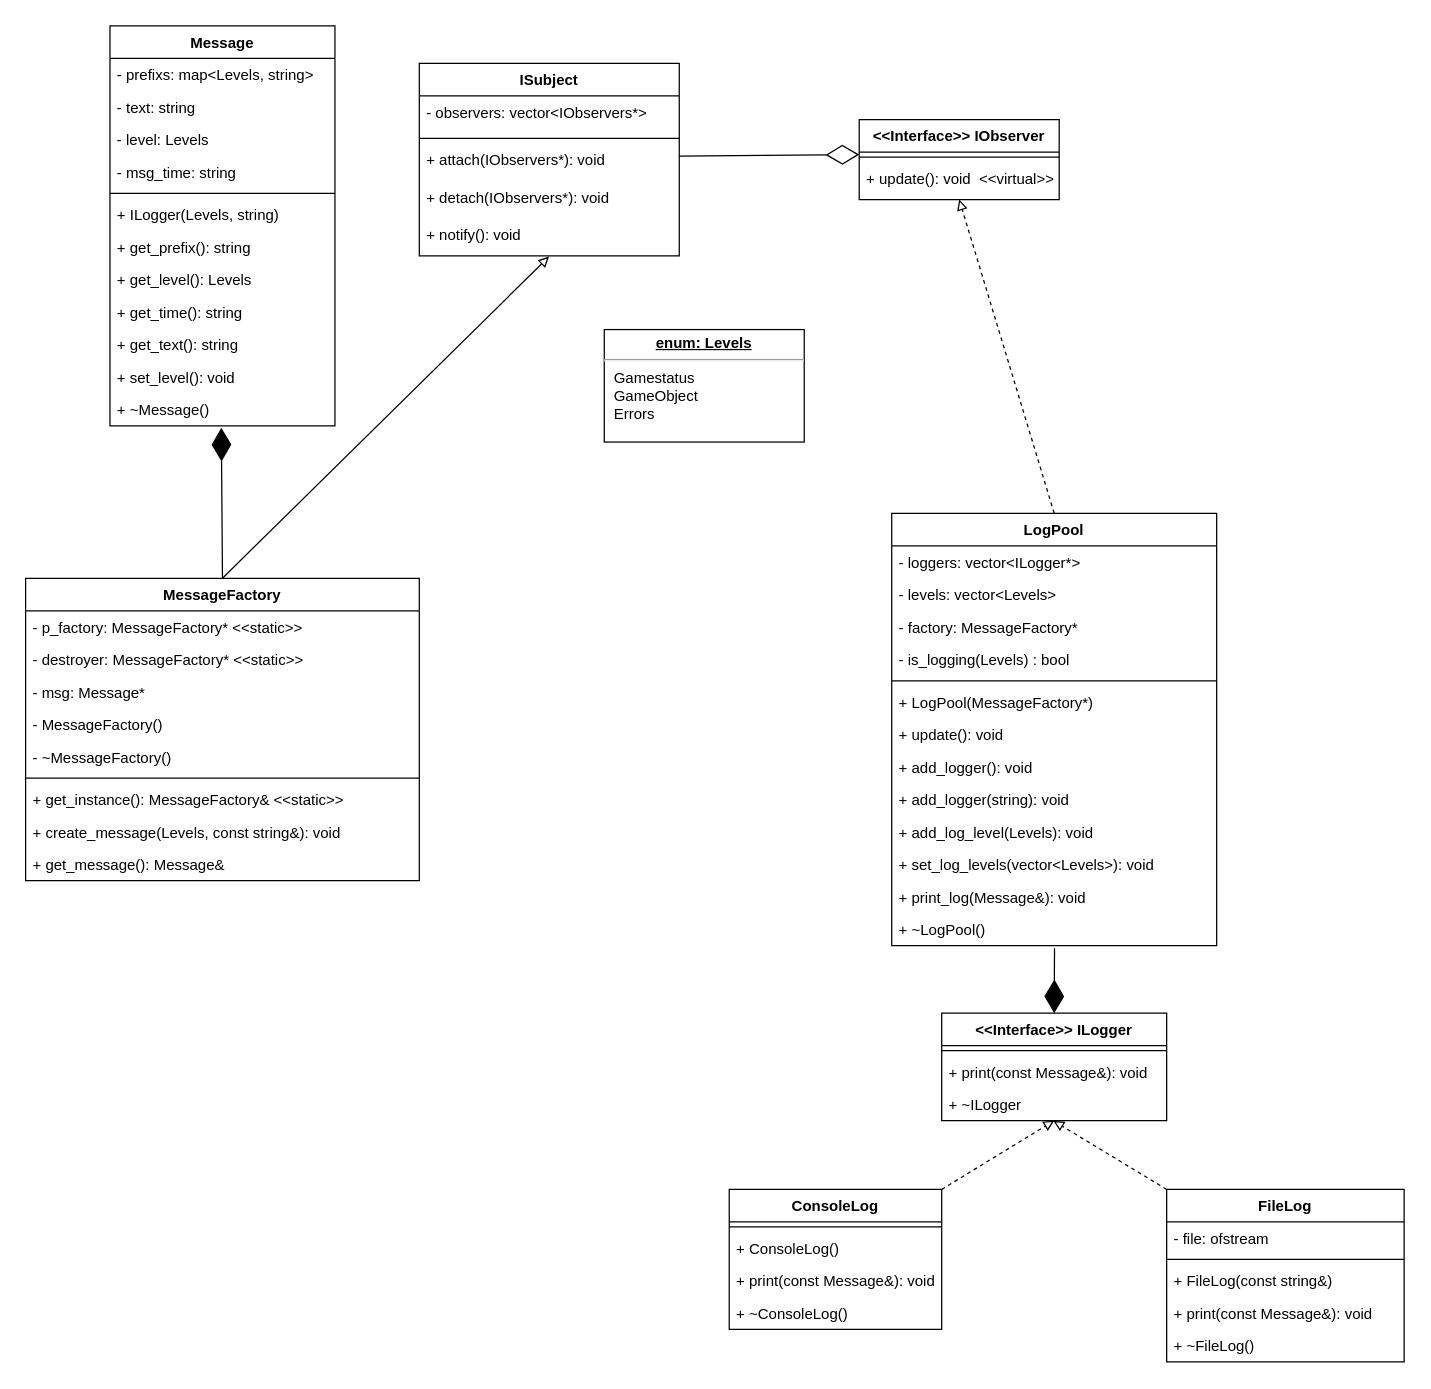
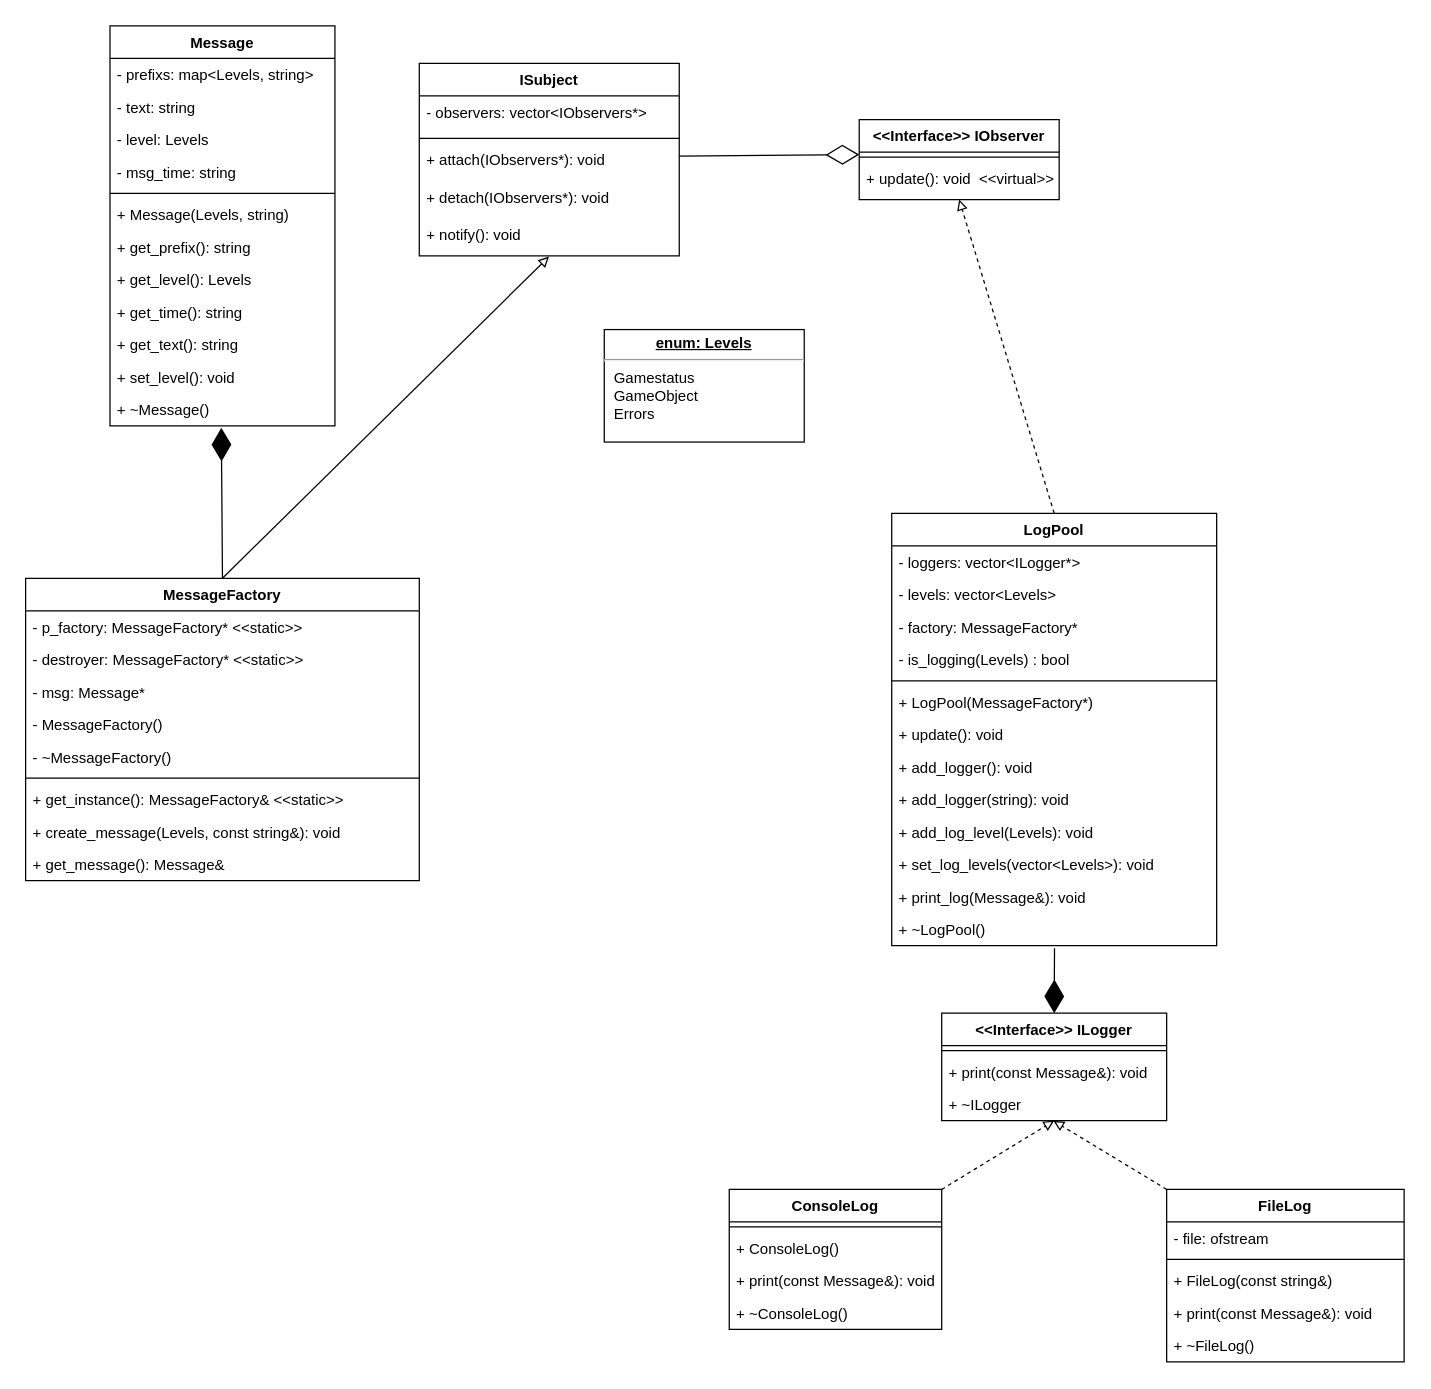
node "+ ILogger(Levels, string)": label "+ ILogger(Levels, string)" -> "+ Message(Levels, string)"
